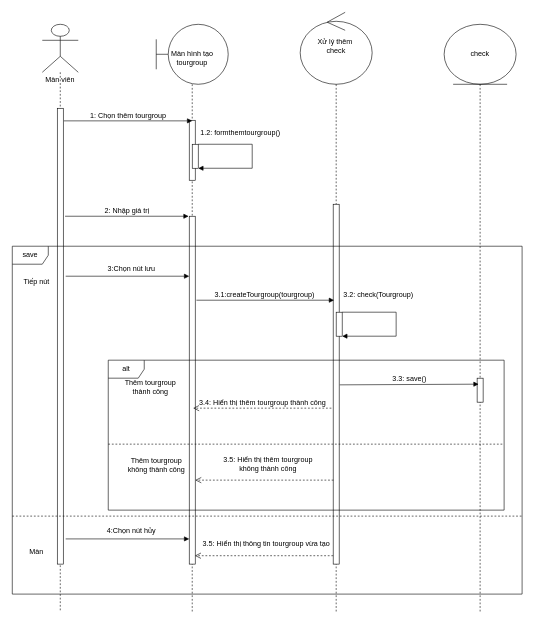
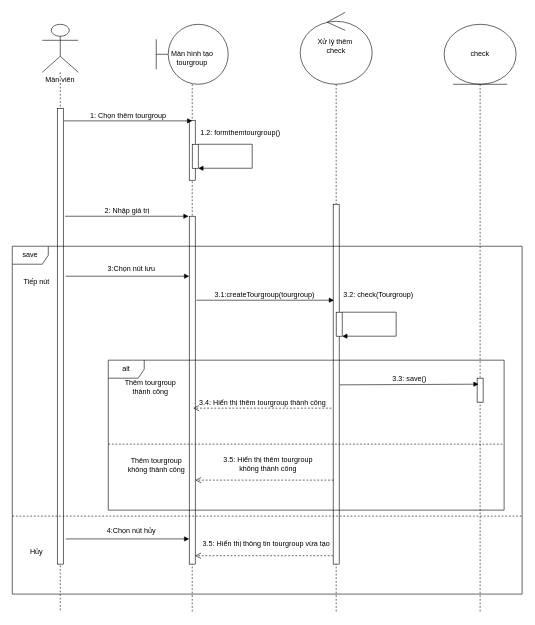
node "Màn": label "Màn" -> "Hủy"
